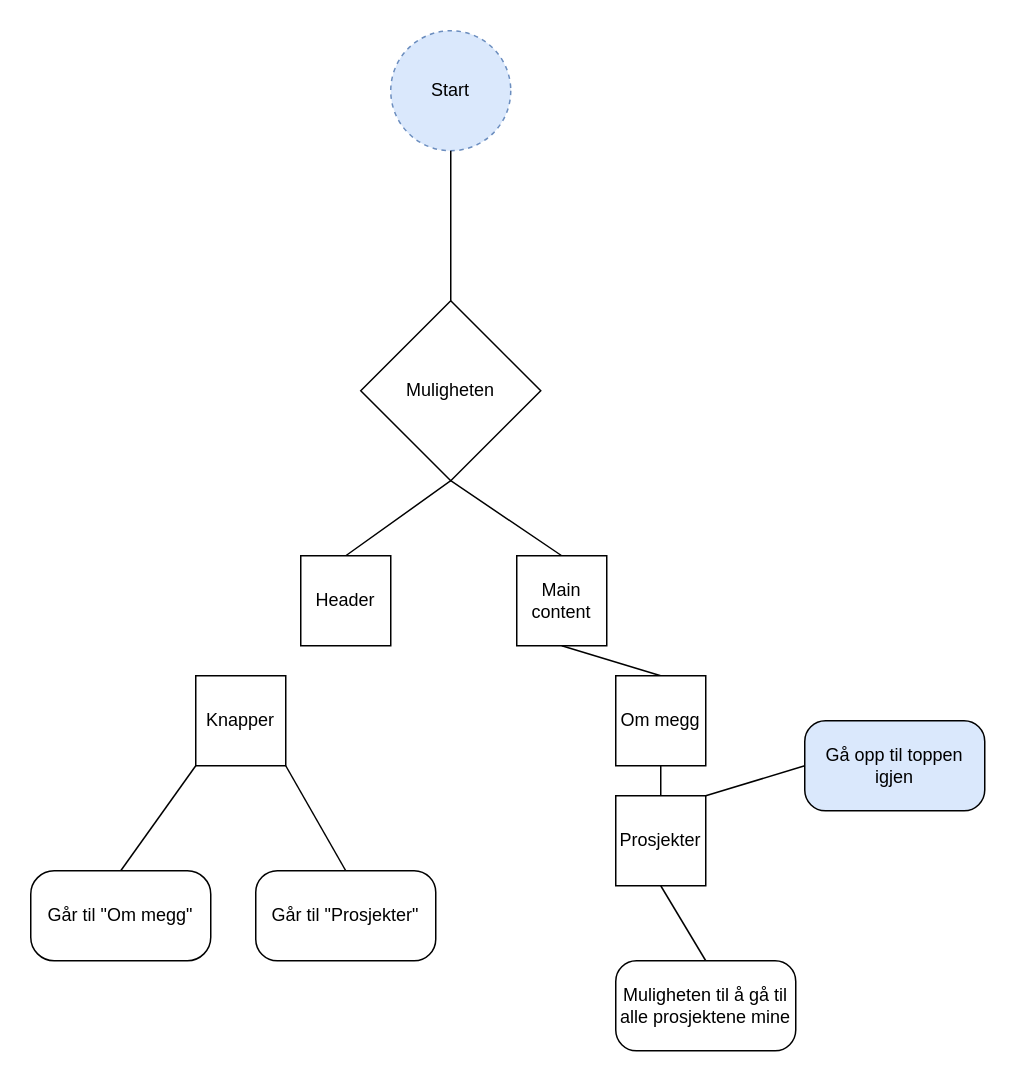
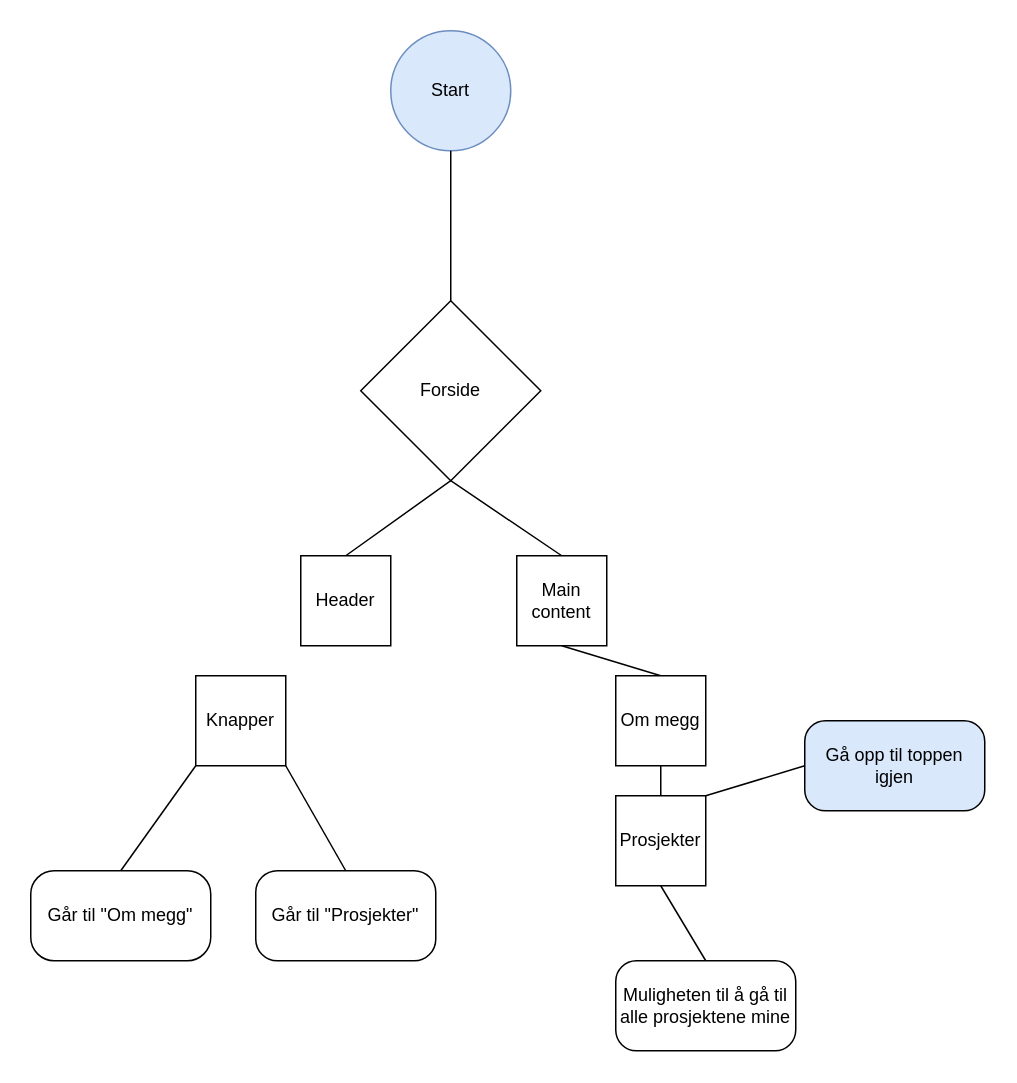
node "Start": style dashed -> solid
node "Muligheten": label "Muligheten" -> "Forside"
